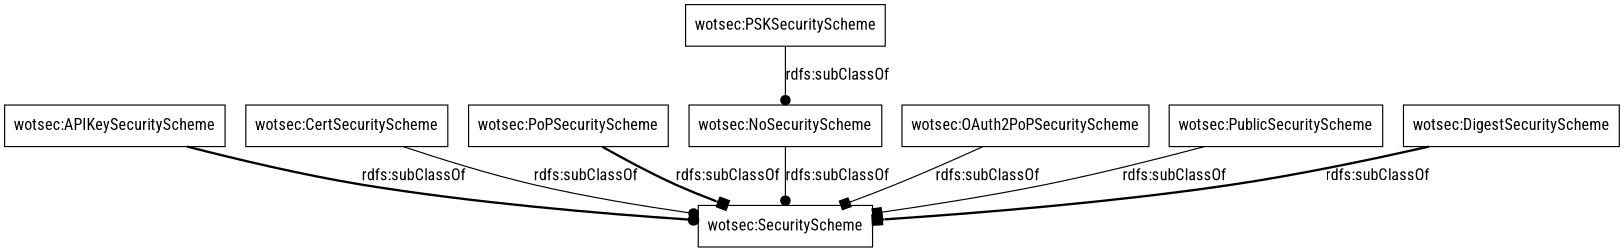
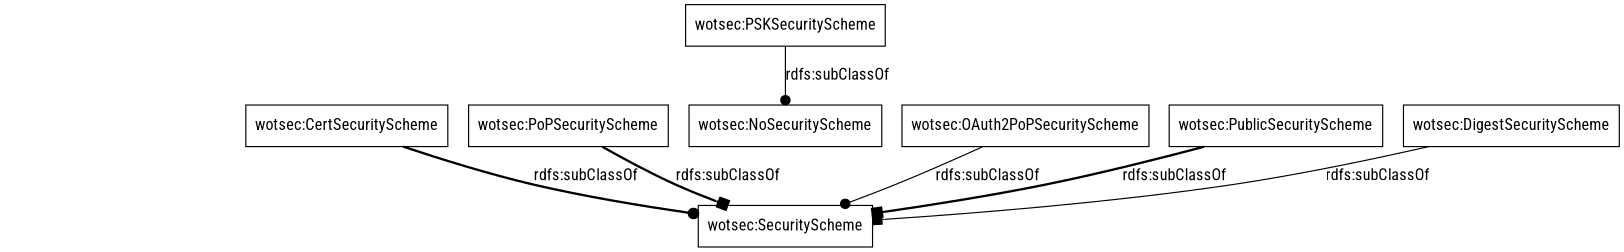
node "wotsec:APIKeySecurityScheme": removed
edge "wotsec:NoSecurityScheme" -> "wotsec:SecurityScheme": removed, label "rdfs:subClassOf"
edge "wotsec:OAuth2PoPSecurityScheme" -> "wotsec:SecurityScheme": arrowhead box -> dot
edge "wotsec:PublicSecurityScheme" -> "wotsec:SecurityScheme": style solid -> bold
edge "wotsec:CertSecurityScheme" -> "wotsec:SecurityScheme": style solid -> bold
edge "wotsec:DigestSecurityScheme" -> "wotsec:SecurityScheme": style bold -> solid
